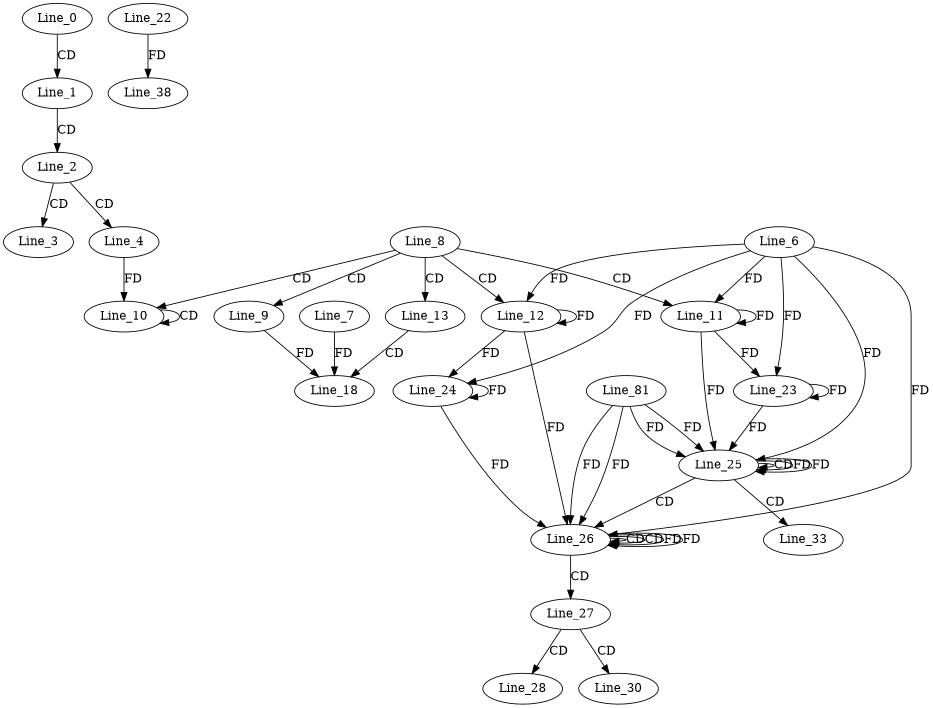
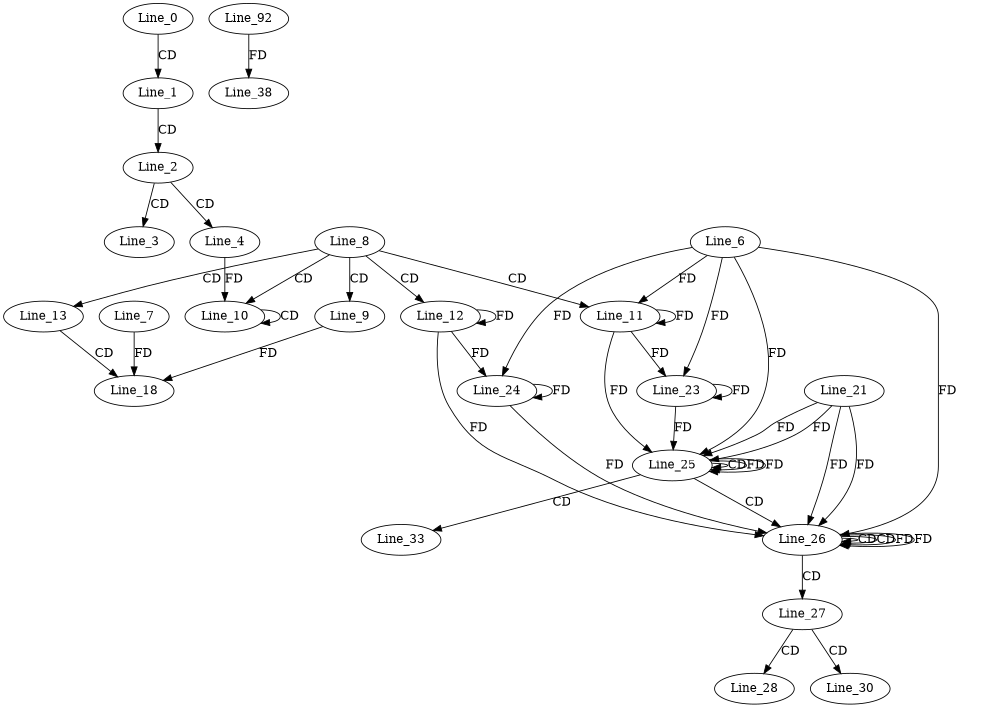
node "Line_22": label "Line_22" -> "Line_92"
edge "Line_6" -> "Line_12": removed, label "FD"
node "Line_81": label "Line_81" -> "Line_21"
